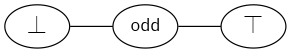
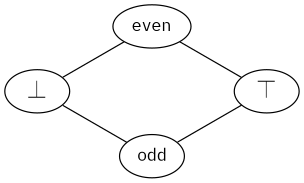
node "even": added
